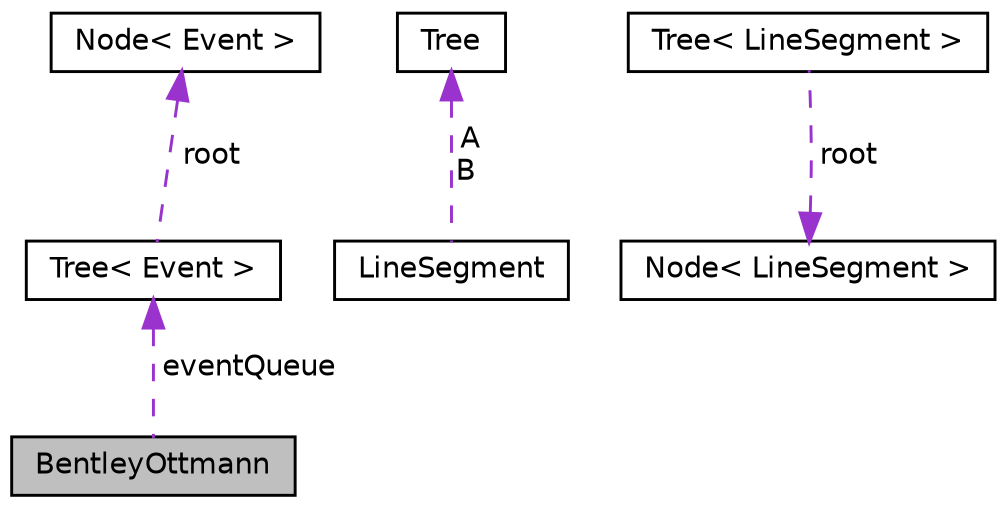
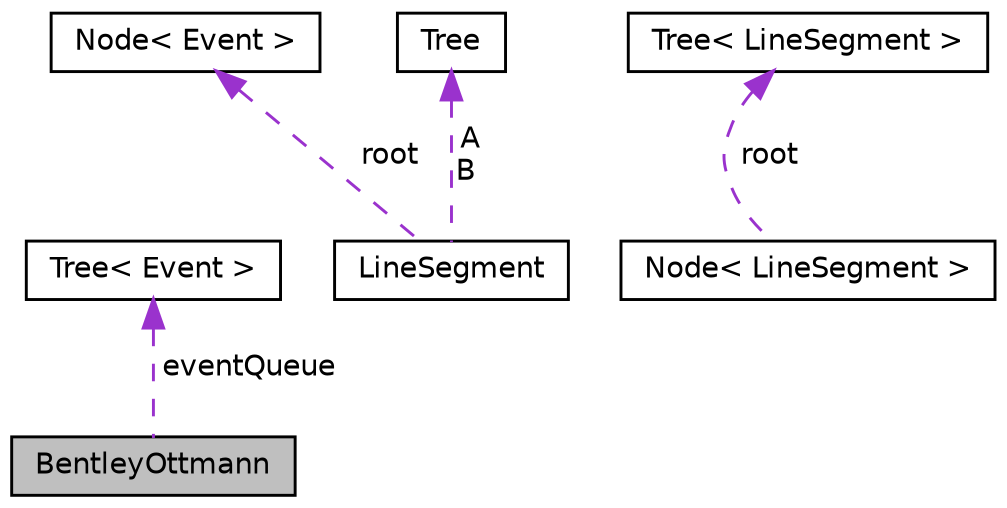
edge "Tree< LineSegment >" -> "Node< LineSegment >": reversed
edge "Tree< Event >" -> "Node< Event >": now "LineSegment" -> "Node< Event >"
